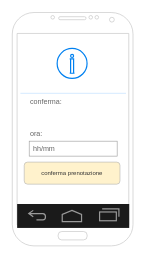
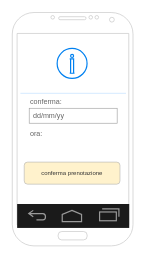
node "dd/mm/yy": added
node "hh/mm": removed
